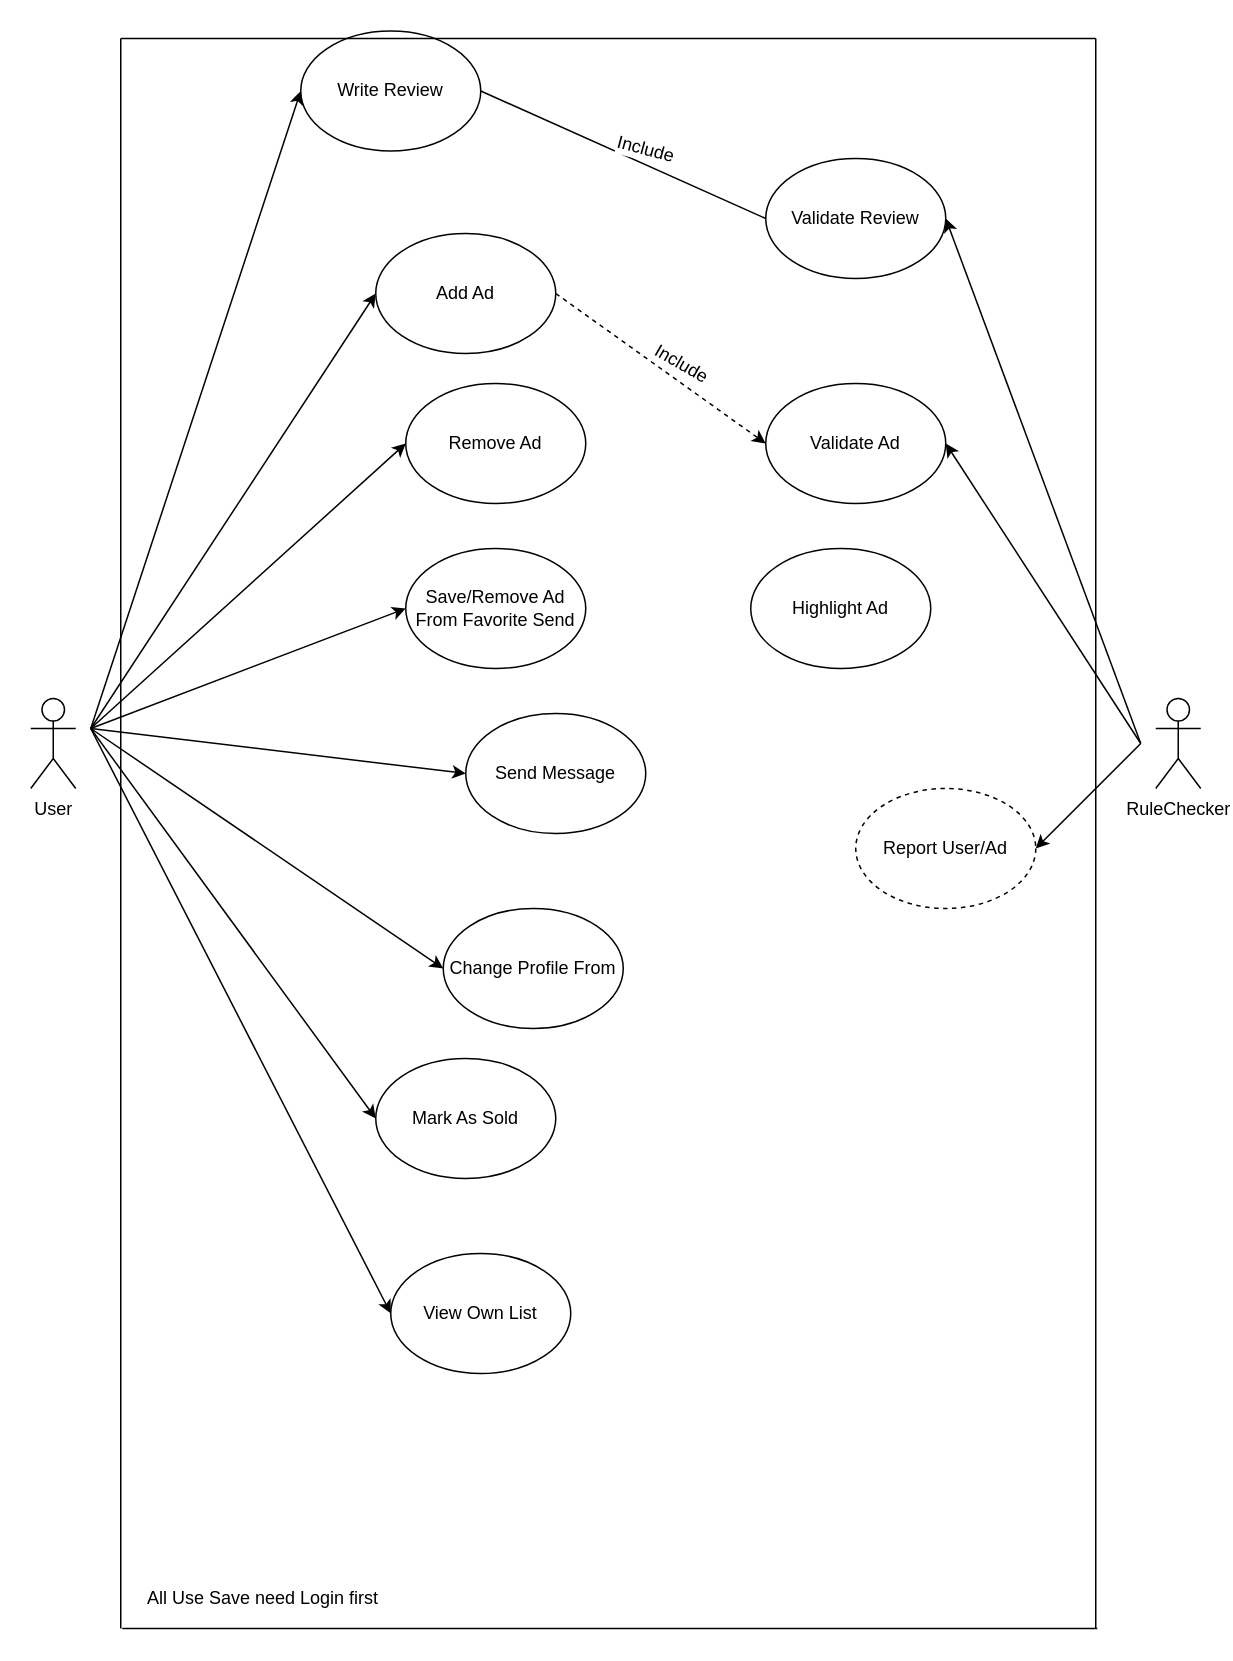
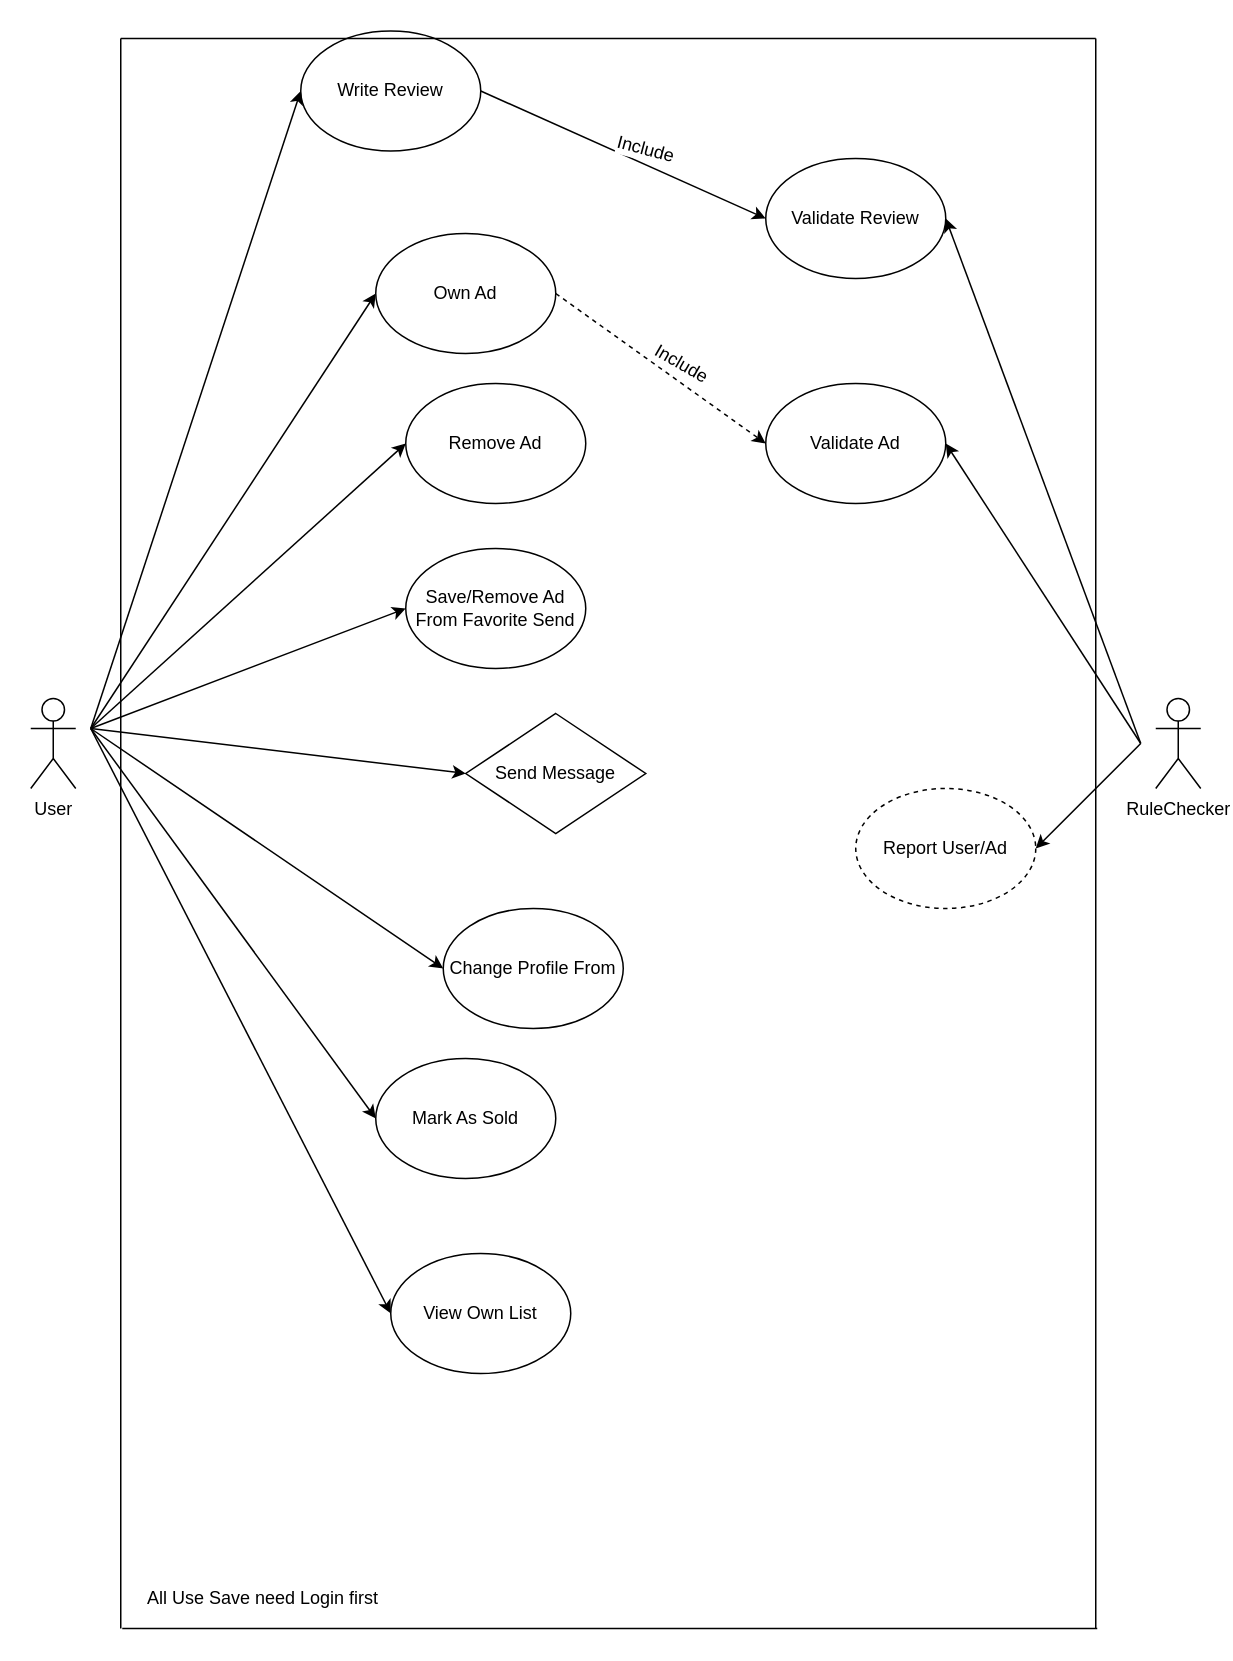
edge "Write Review" -- "Validate Review": arrowhead none -> classic
node "Add Ad": label "Add Ad" -> "Own Ad"
node "Highlight Ad": removed
node "Send Message": shape ellipse -> diamond
